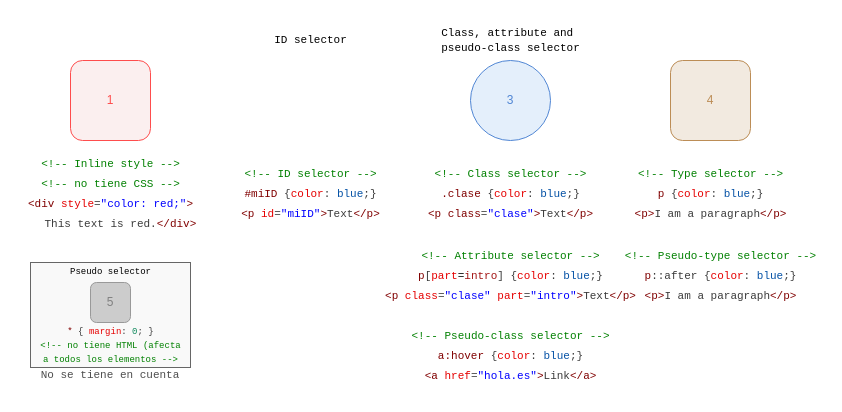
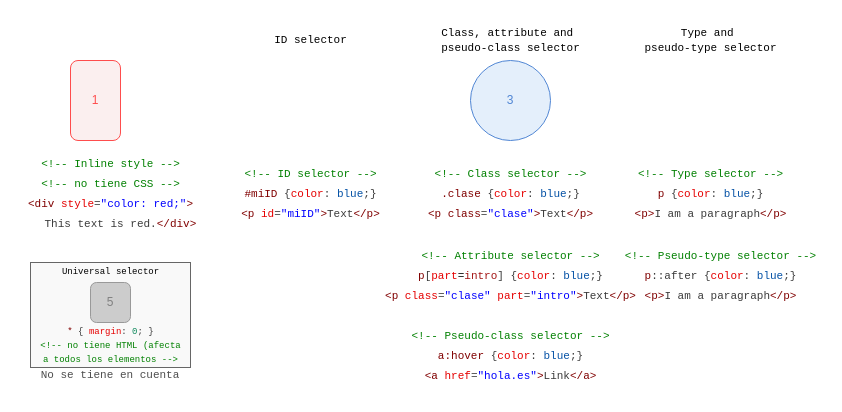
node "Type and pseudo-type selector": added
node "1": size 80x80 -> 50x80
node "4": removed
node "Pseudo selector": label "Pseudo selector" -> "Universal selector"
